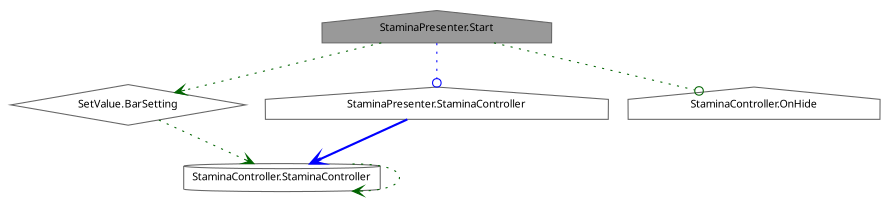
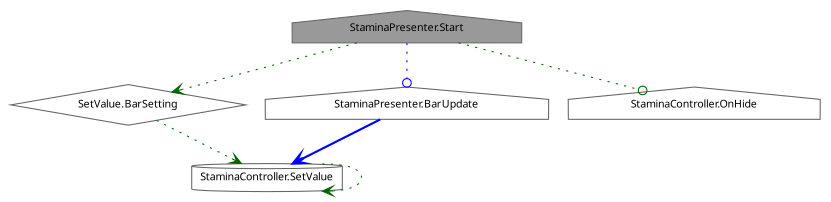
node "StaminaPresenter.StaminaController": label "StaminaPresenter.StaminaController" -> "StaminaPresenter.BarUpdate"
node "StaminaController.StaminaController": label "StaminaController.StaminaController" -> "StaminaController.SetValue"
